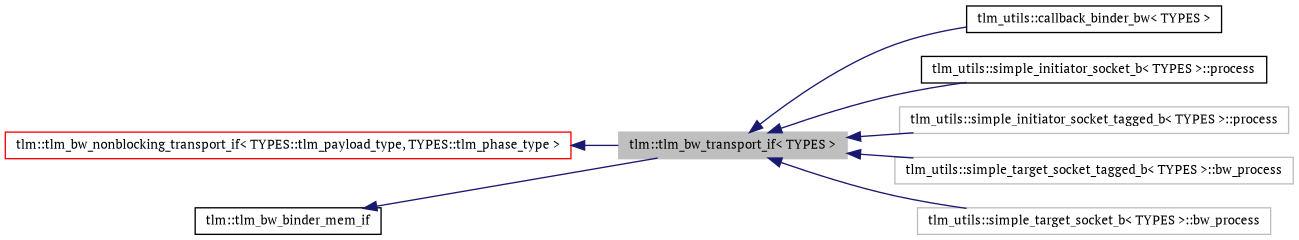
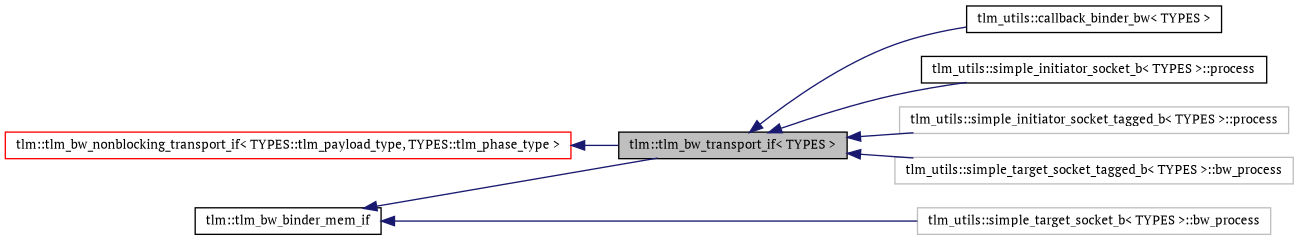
node "tlm::tlm_bw_transport_if< TYPES >": color grey75 -> black
edge "tlm_utils::simple_target_socket_b< TYPES >::bw_process" -> "tlm::tlm_bw_transport_if< TYPES >": now "tlm_utils::simple_target_socket_b< TYPES >::bw_process" -> "tlm::tlm_bw_binder_mem_if"
